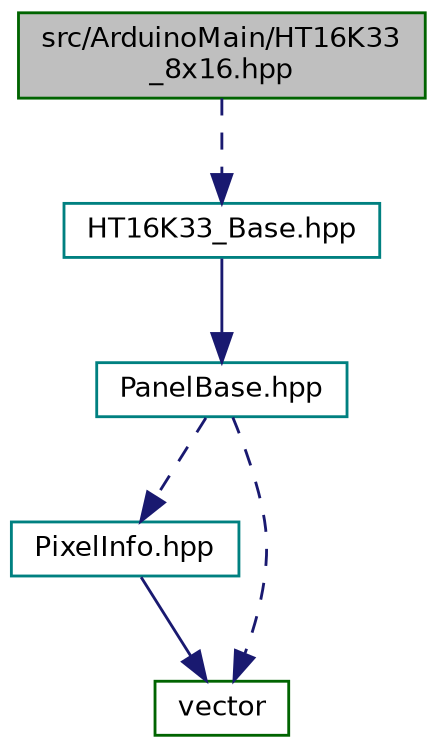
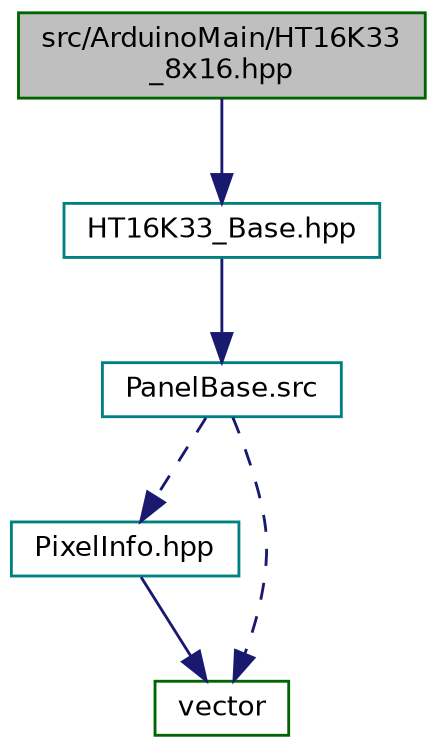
edge "src/ArduinoMain/HT16K33 _8x16.hpp" -> "HT16K33_Base.hpp": style dashed -> solid
node "PanelBase.hpp": label "PanelBase.hpp" -> "PanelBase.src"
